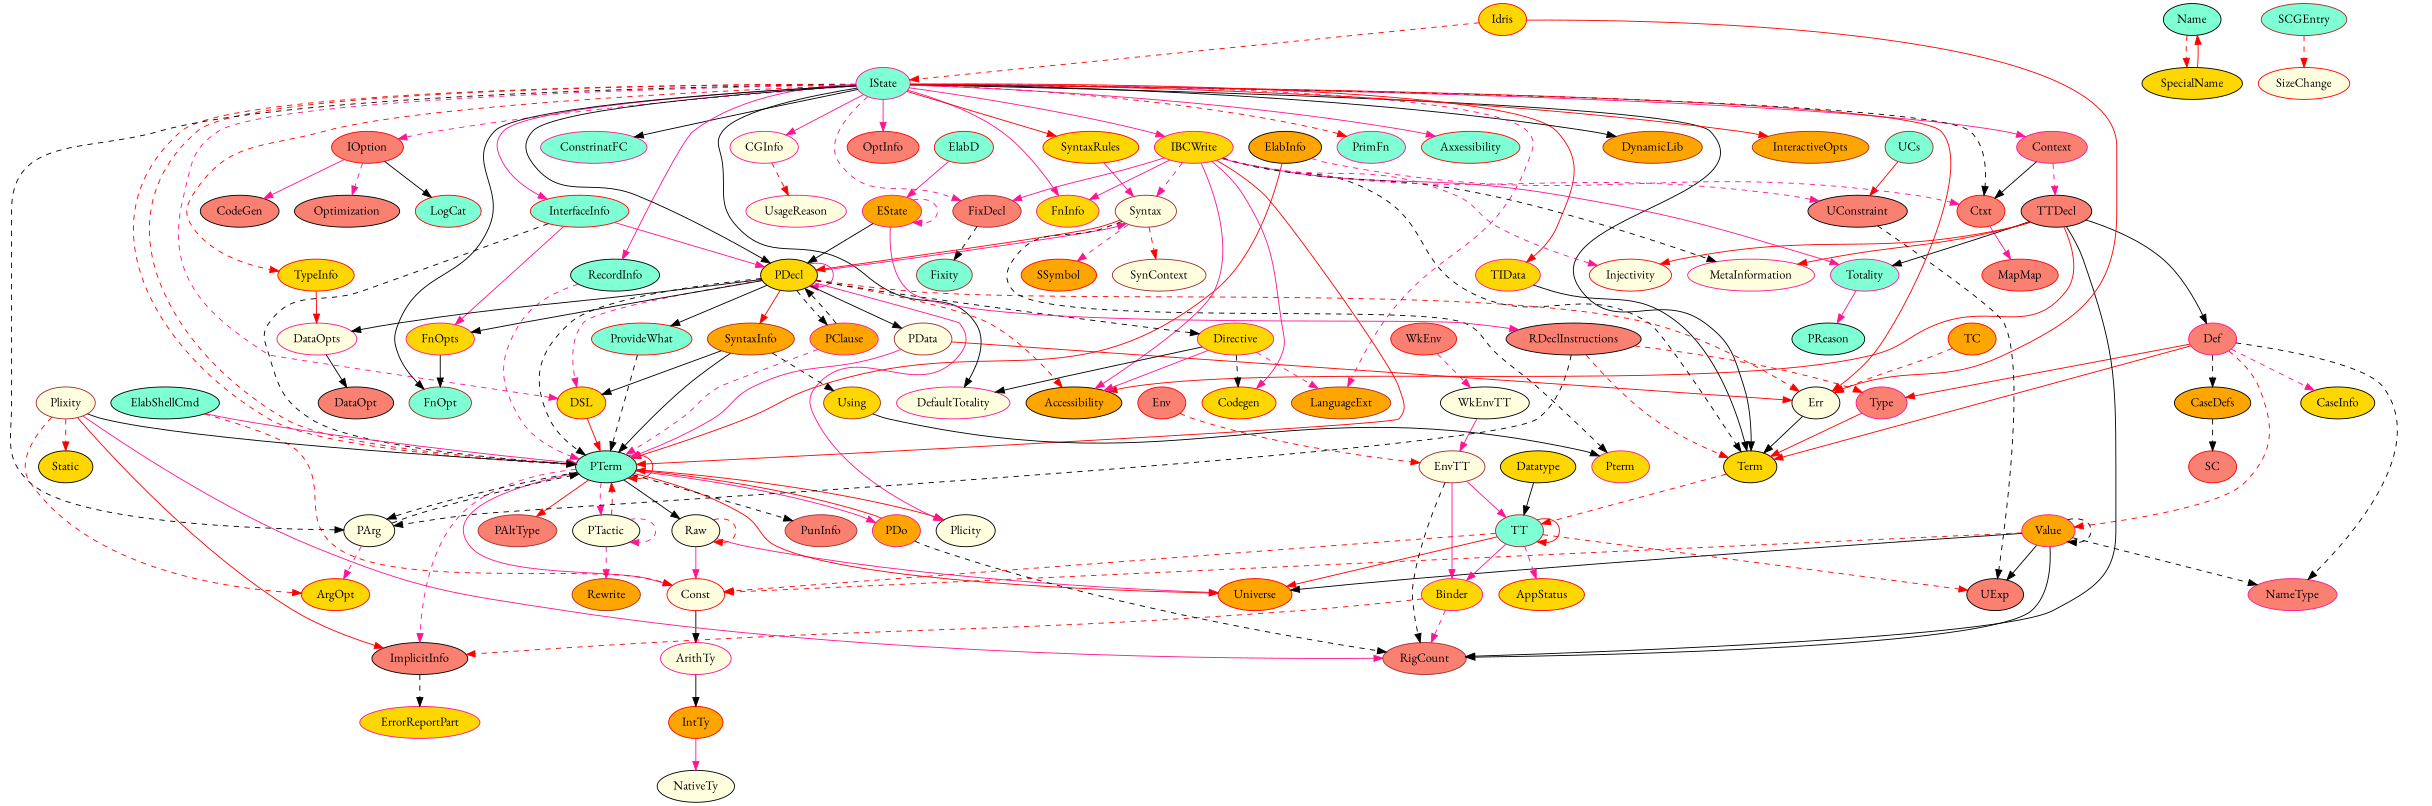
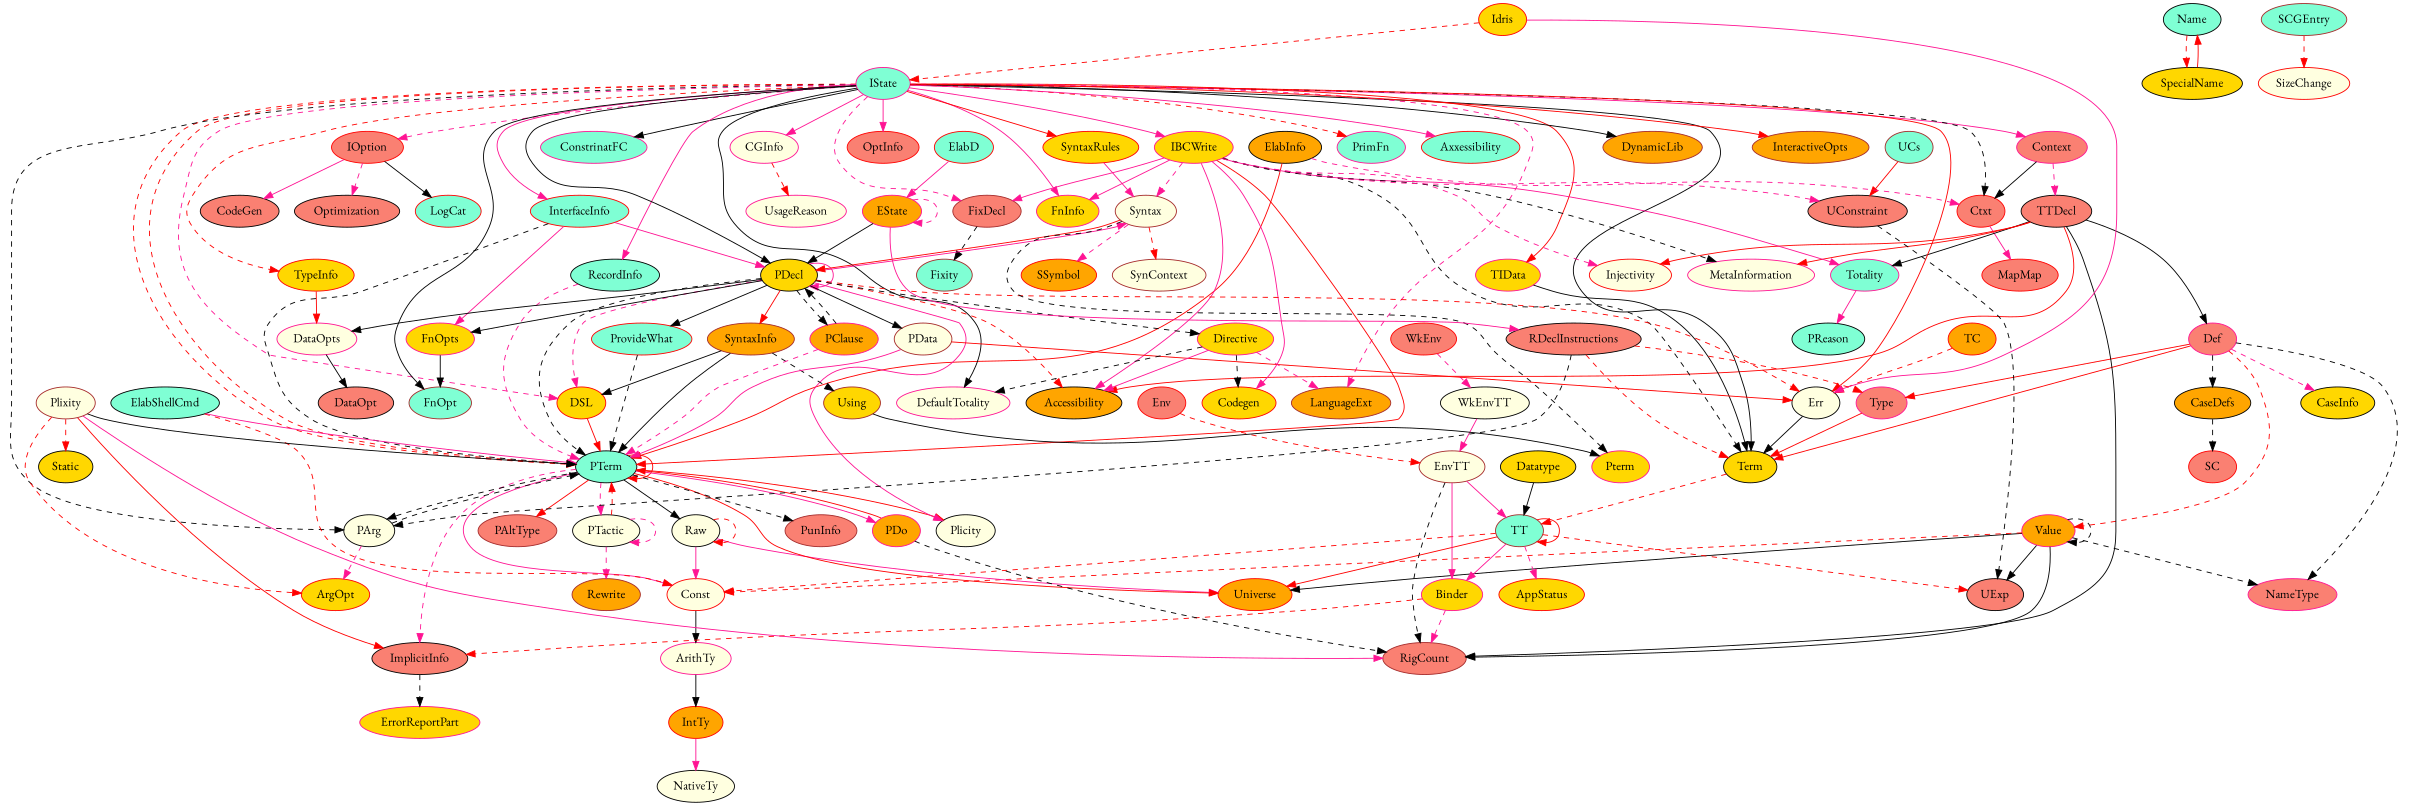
edge "Idris" -> "Err": color red -> deeppink
edge "Directive" -> "DefaultTotality": style solid -> dashed
